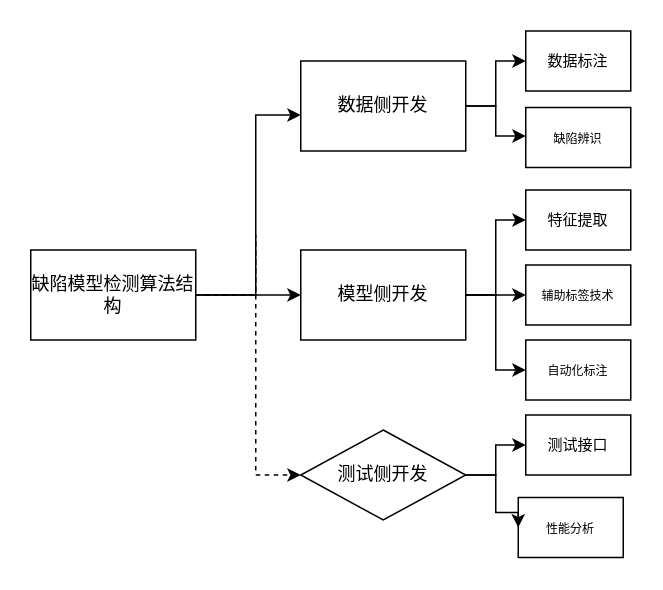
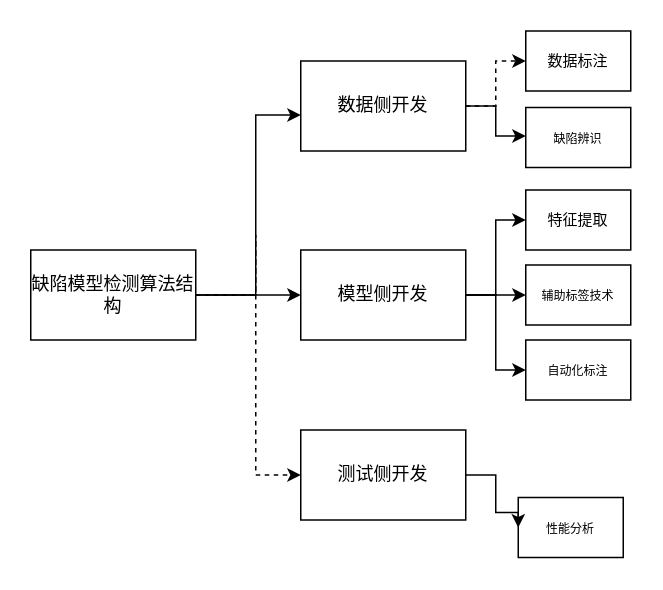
edge "数据侧开发" -> "数据标注": style solid -> dashed
node "测试接口": removed
edge "测试侧开发" -> "测试接口": removed
node "测试侧开发": shape diamond -> rectangle
